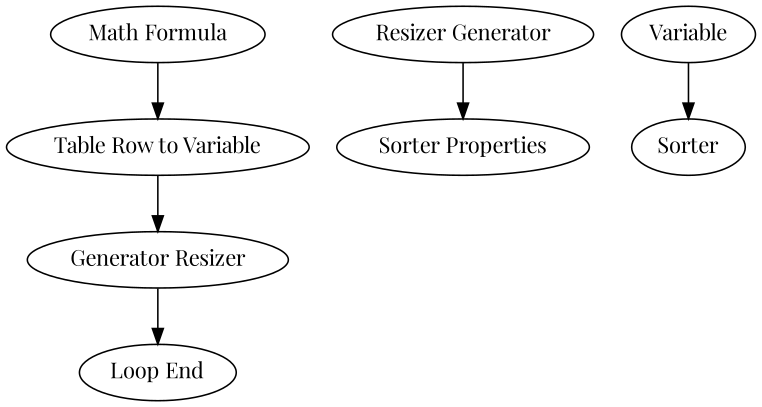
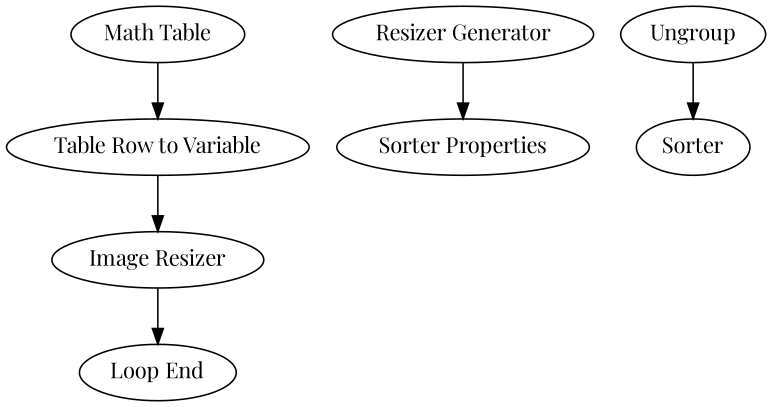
node "Math Formula": label "Math Formula" -> "Math Table"
node "Variable": label "Variable" -> "Ungroup"
node "Generator Resizer": label "Generator Resizer" -> "Image Resizer"
